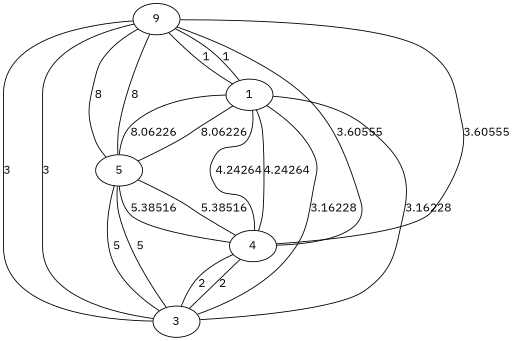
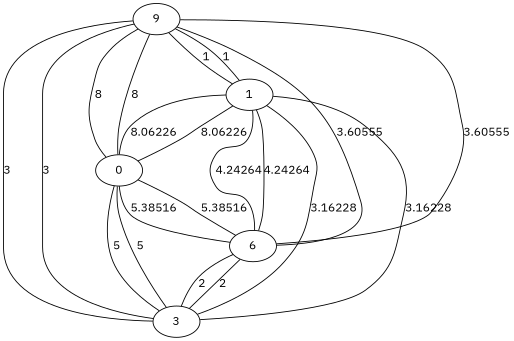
node "5": label "5" -> "0"
node "4": label "4" -> "6"
